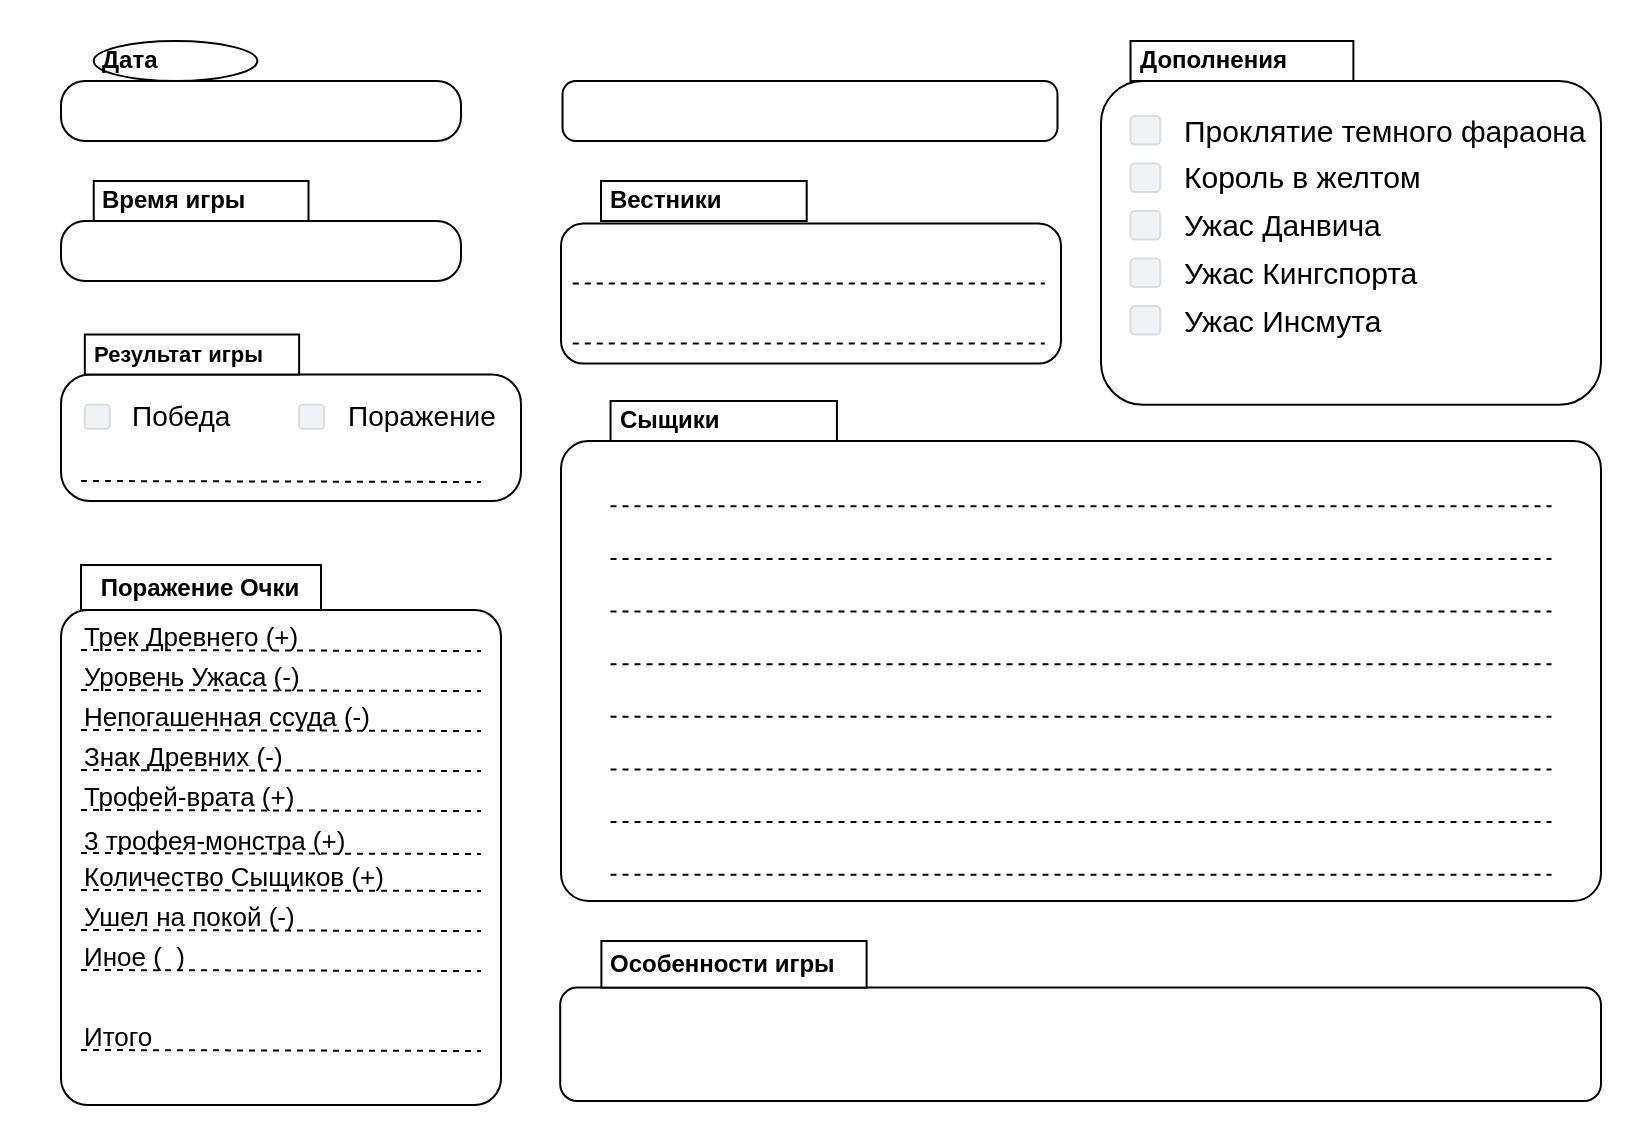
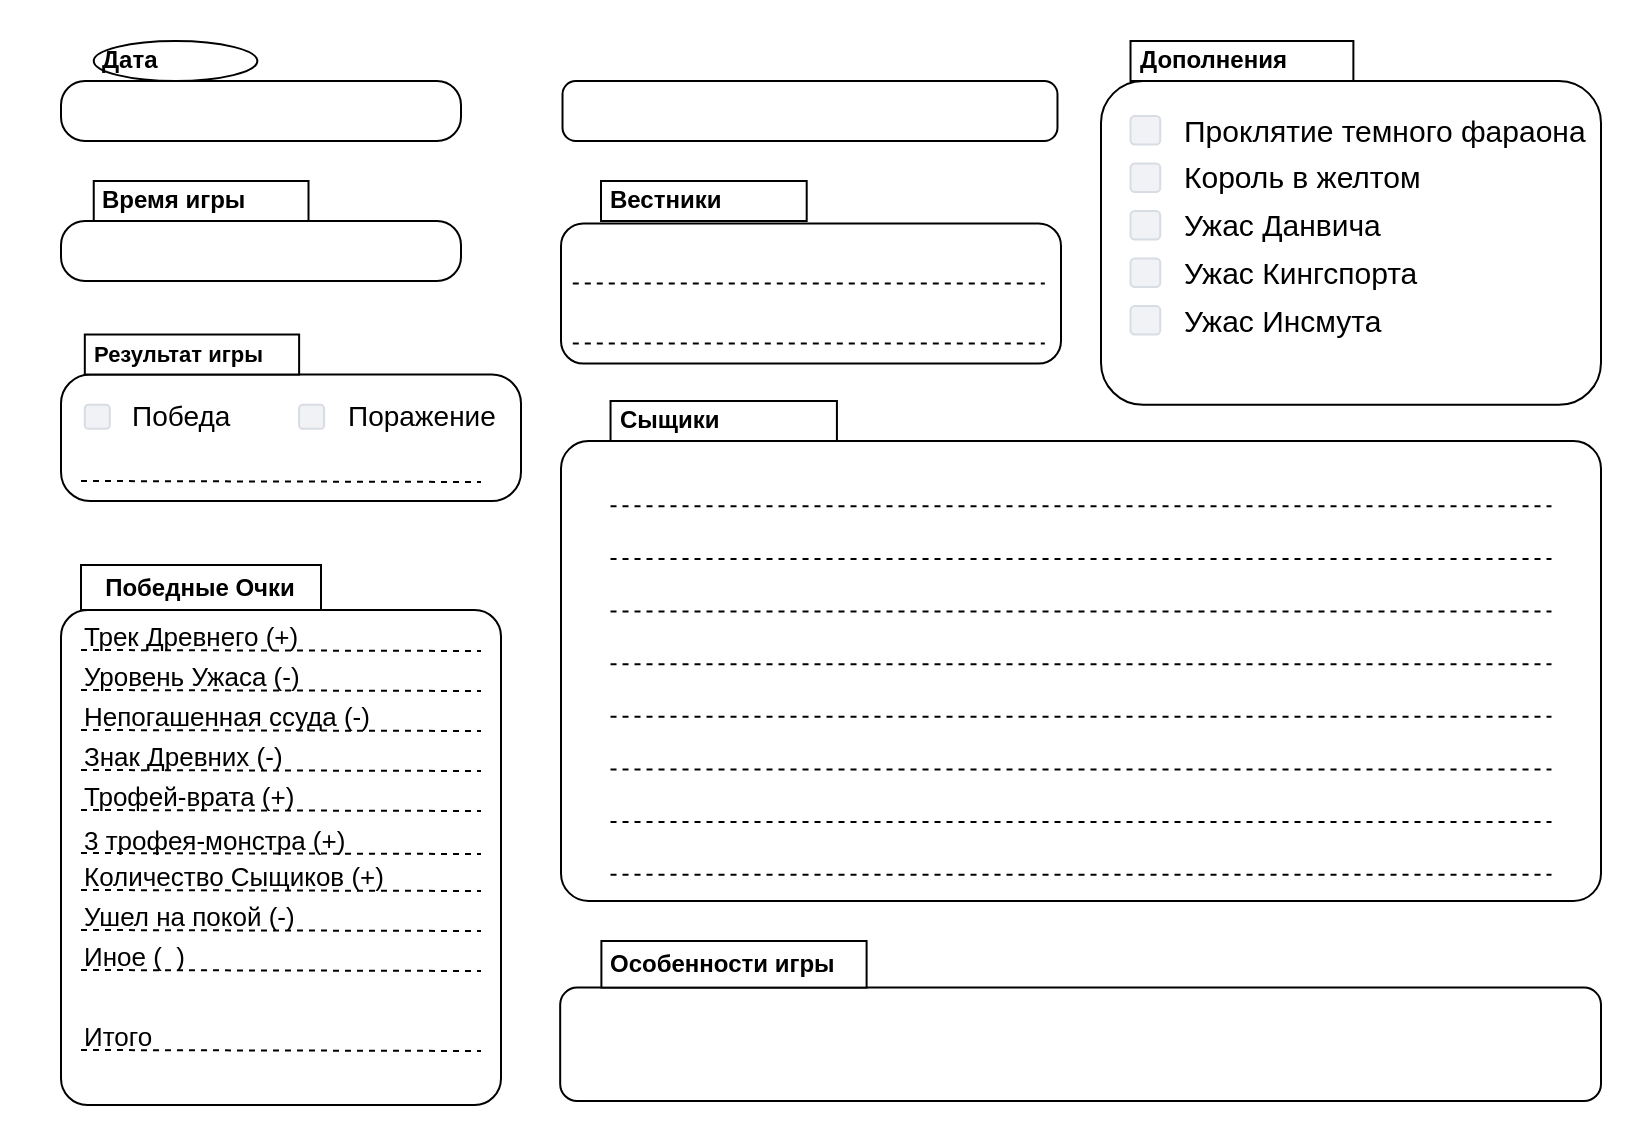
node "Поражение Очки": label "Поражение Очки" -> "Победные Очки"
